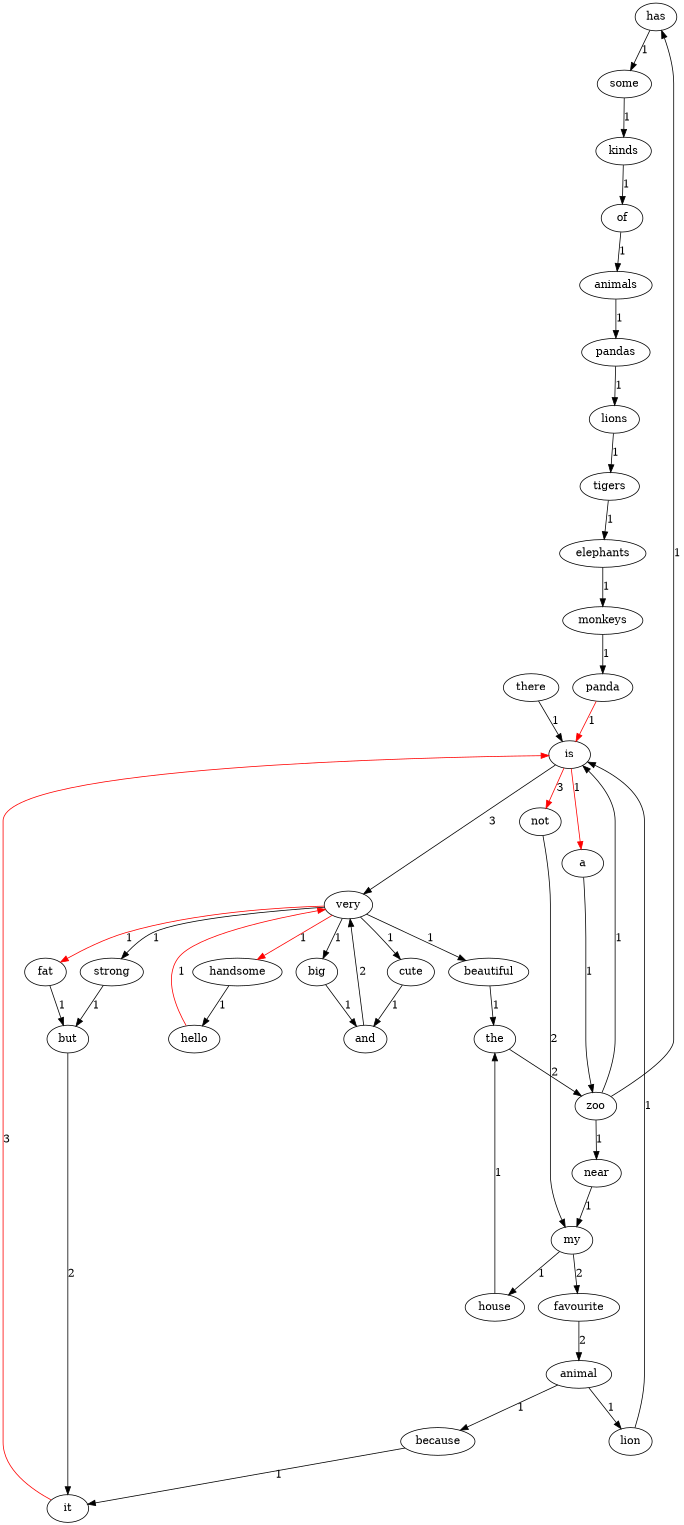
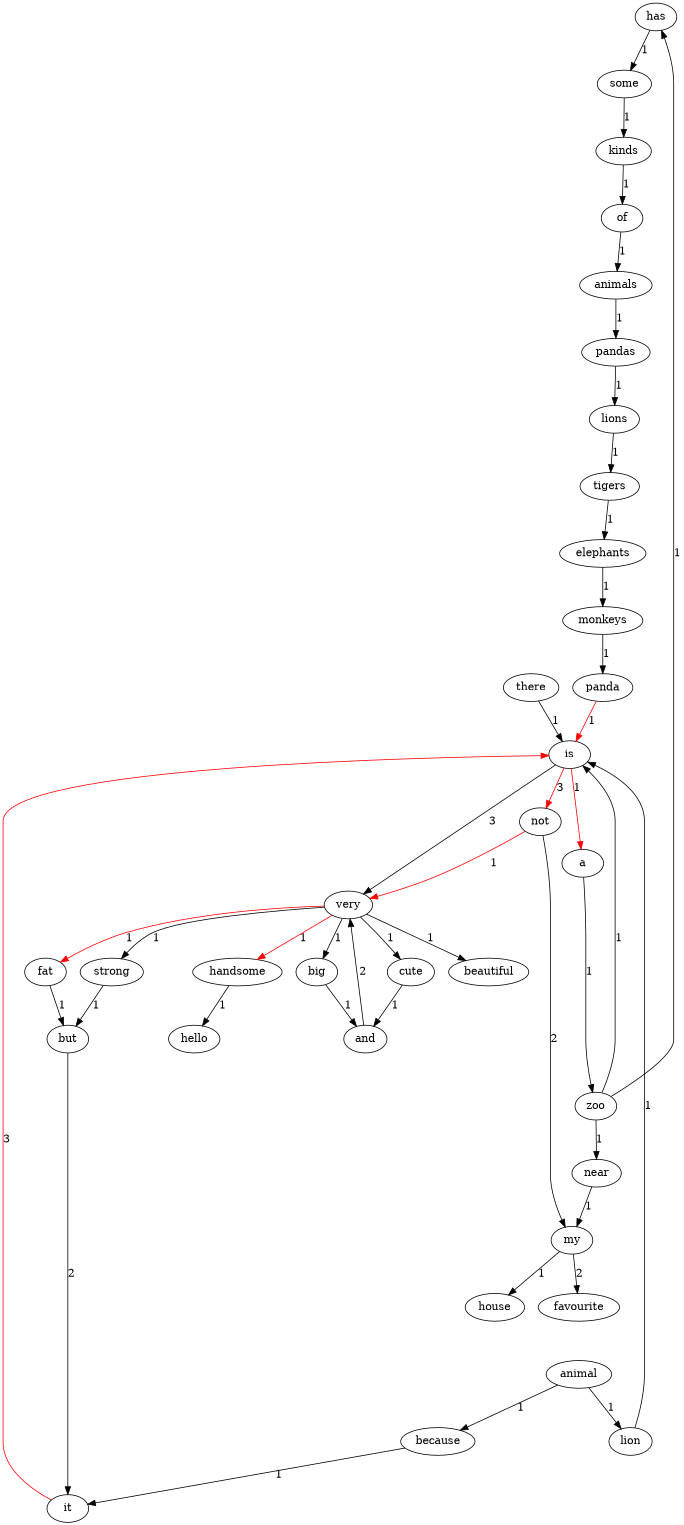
edge "hello" -> "very": now "not" -> "very"
node "the": removed
edge "favourite" -> "animal": removed, label "2"
